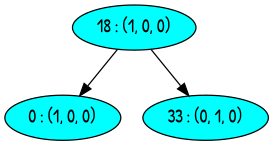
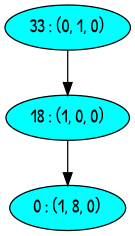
edge "18 : (1, 0, 0)" -> "33 : (0, 1, 0)": reversed
node "0 : (1, 0, 0)": label "0 : (1, 0, 0)" -> "0 : (1, 8, 0)"
